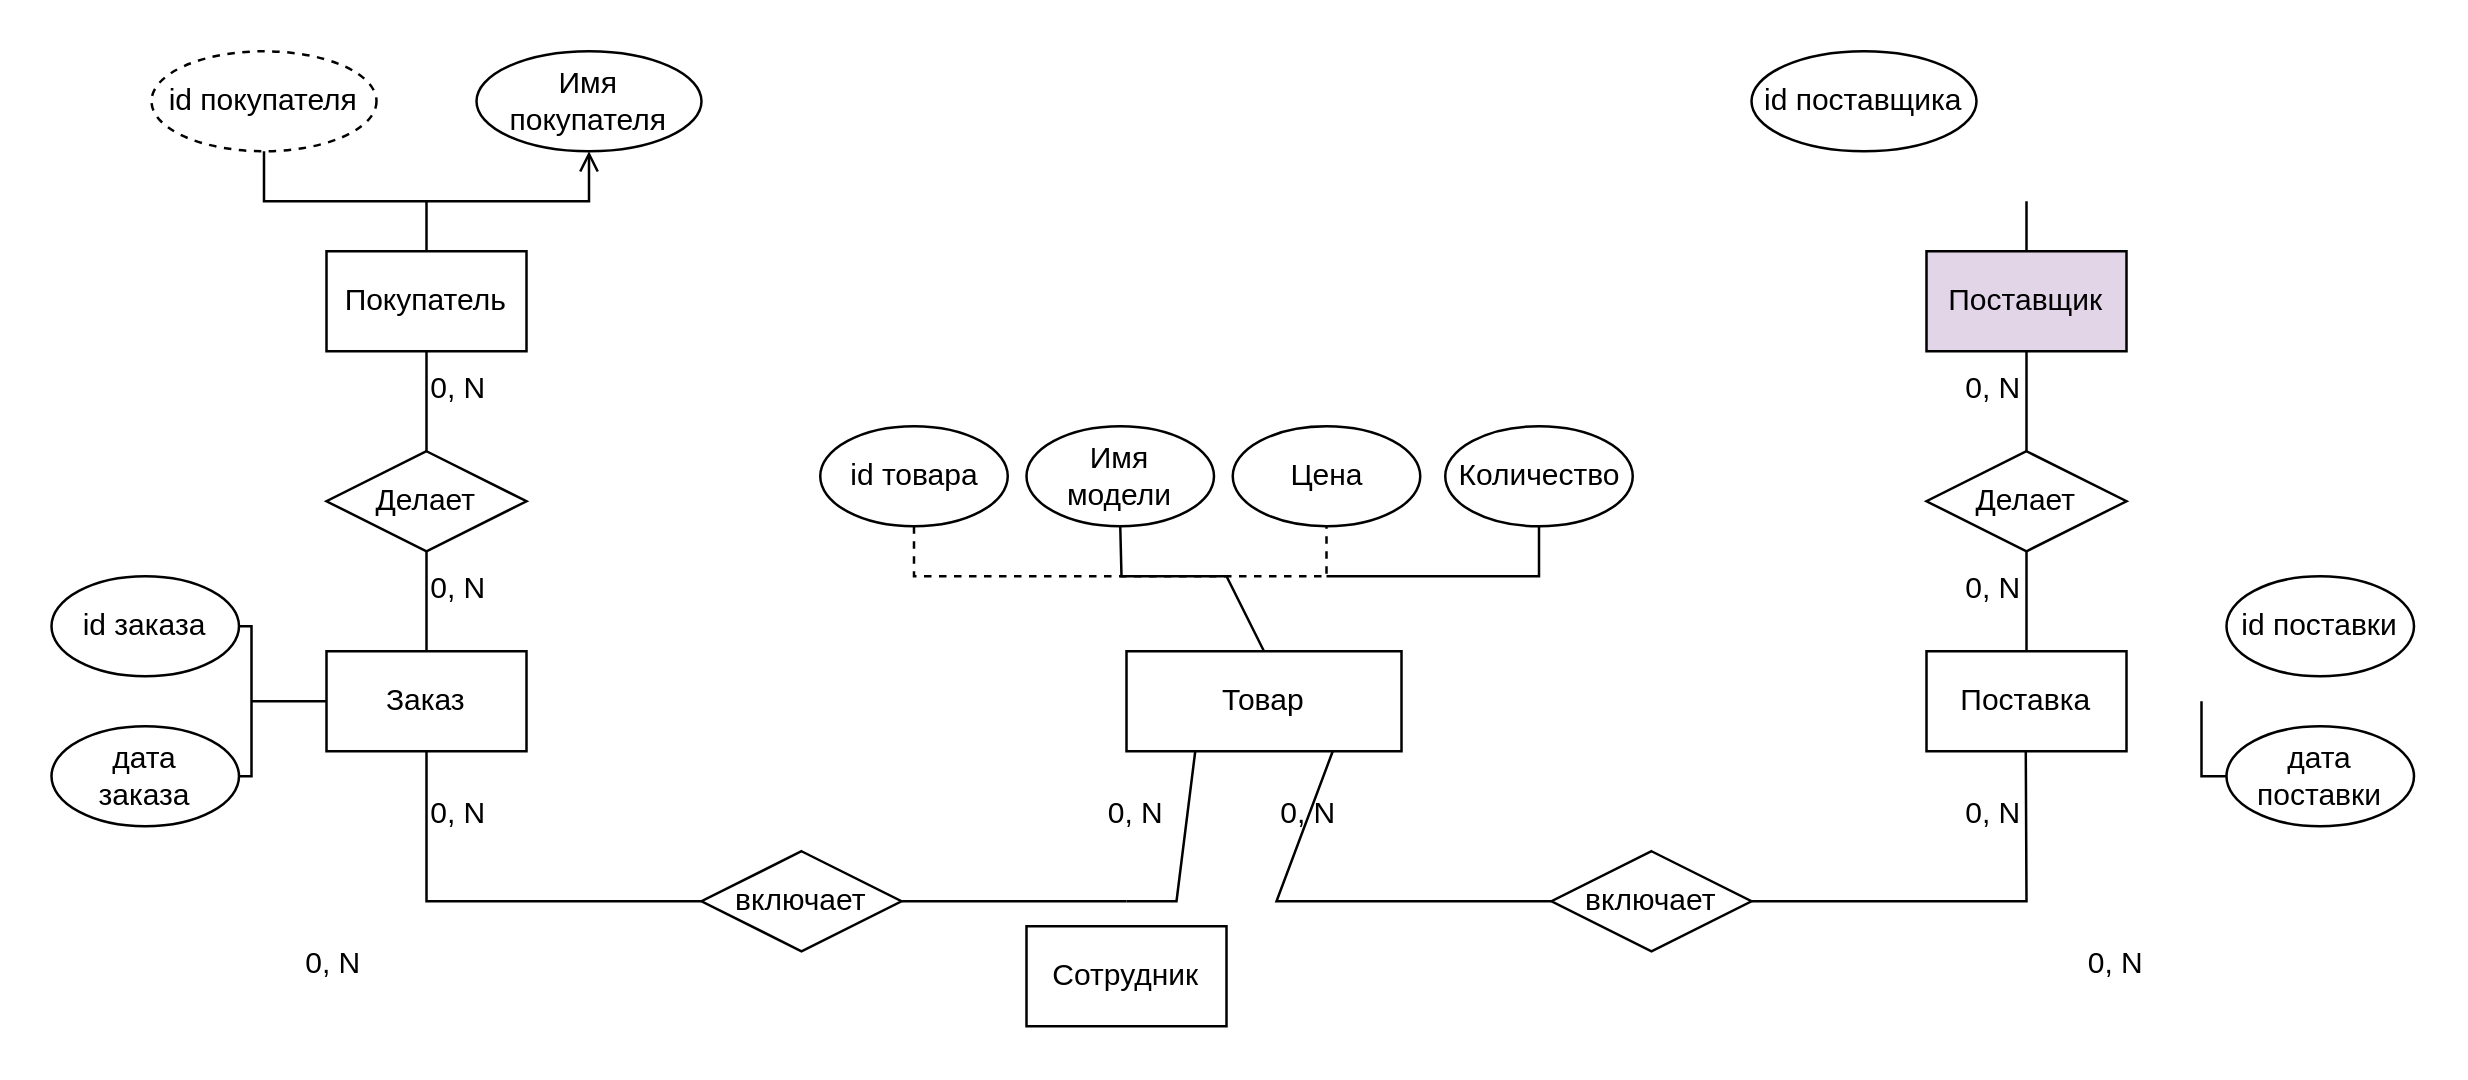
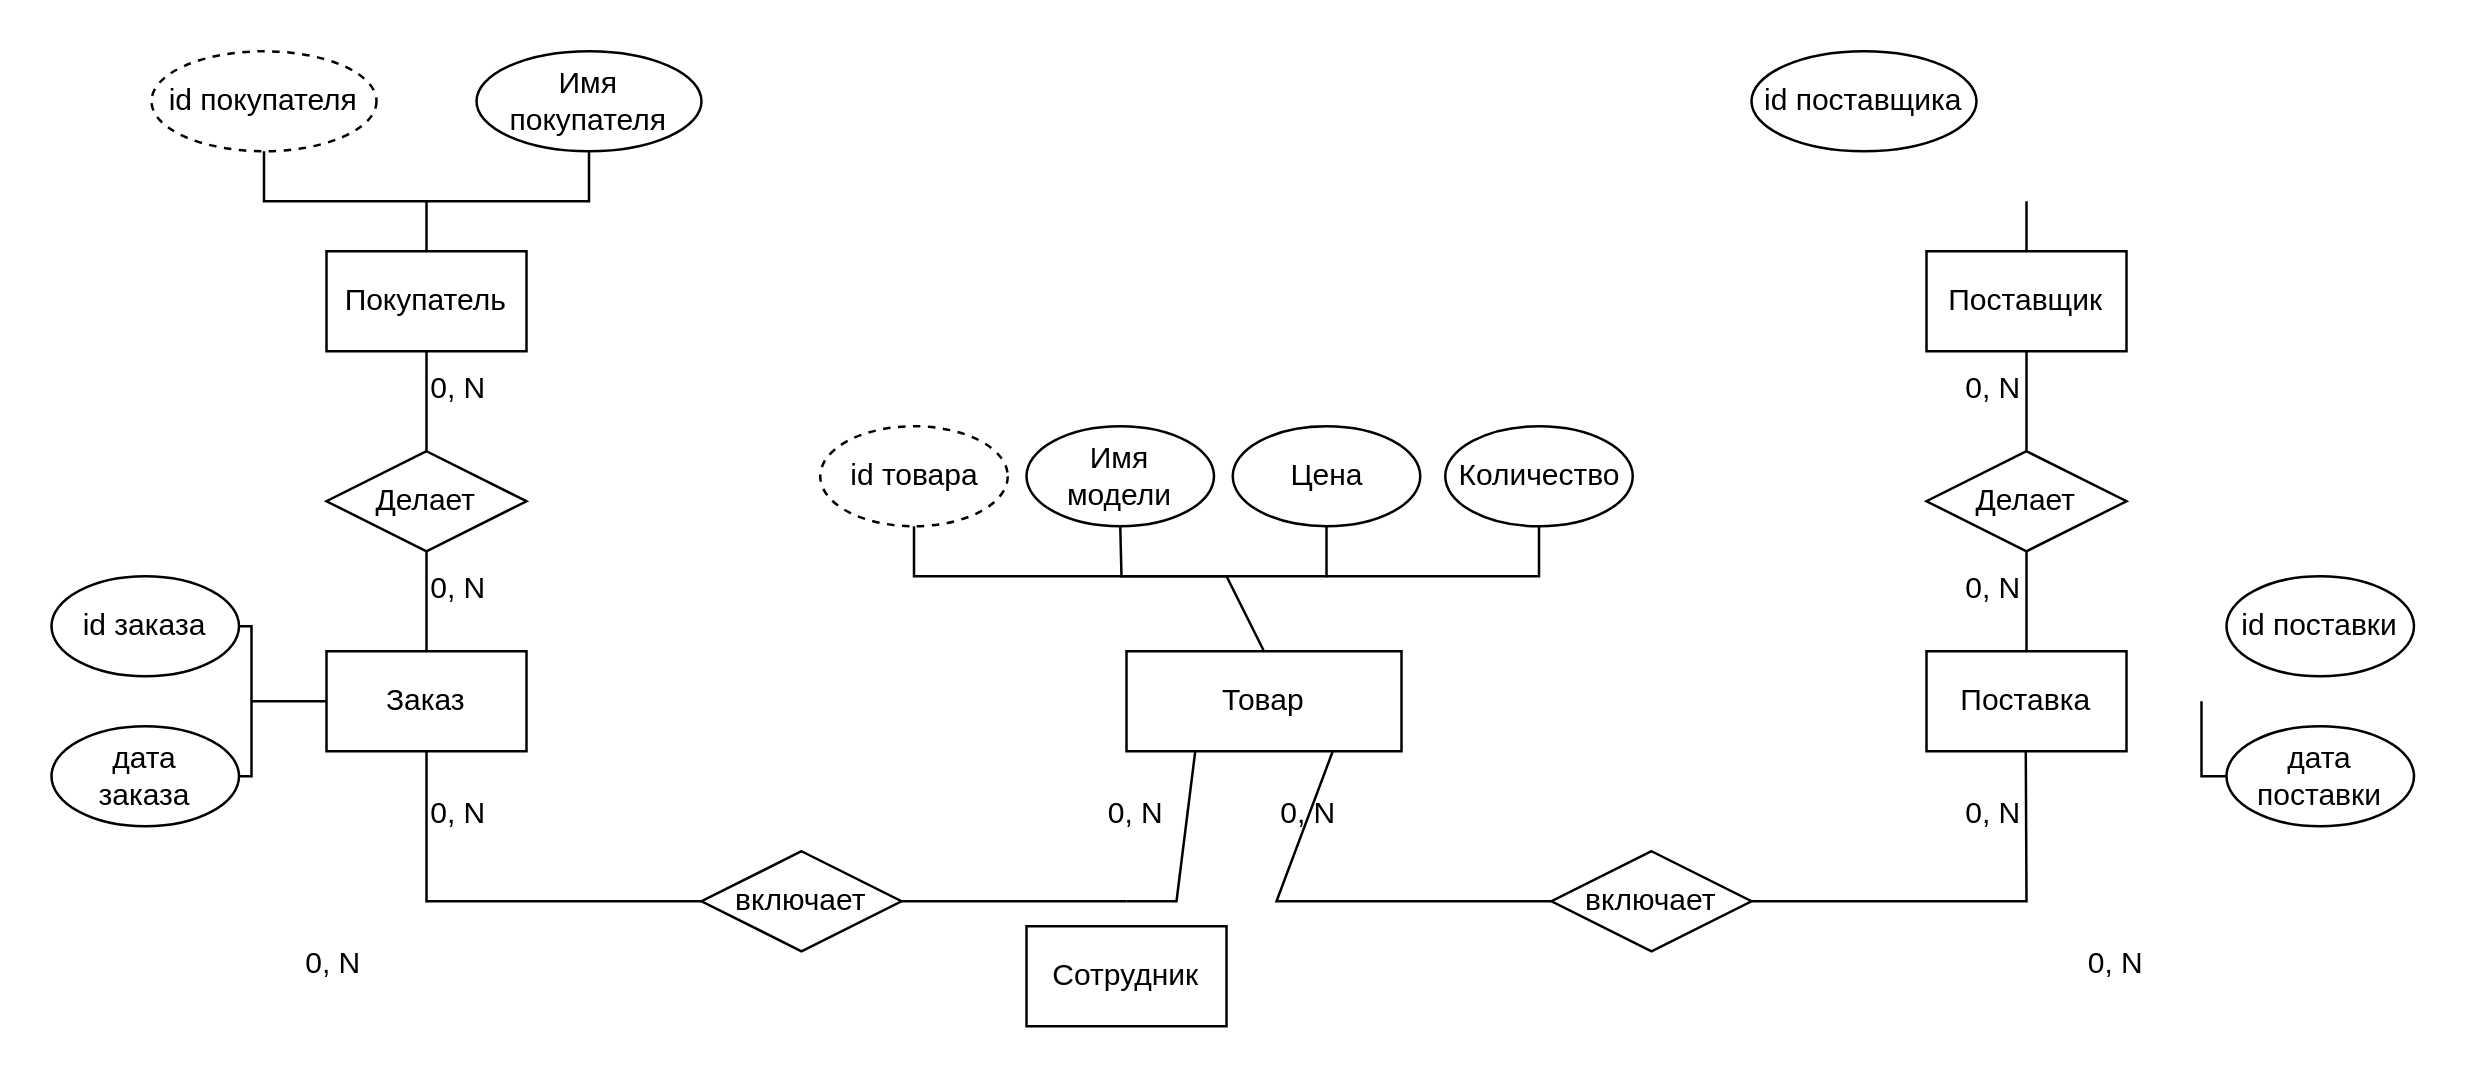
edge "id покупателя" -> "Имя покупателя": arrowhead open -> none
node "Поставщик": fillcolor #e1d5e7 -> #ffffff
node "id товара": style solid -> dashed
edge "id товара" -- "Цена": style dashed -> solid
